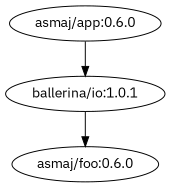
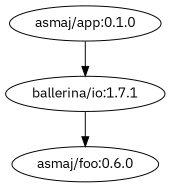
node "asmaj/app:0.6.0": label "asmaj/app:0.6.0" -> "asmaj/app:0.1.0"
node "ballerina/io:1.0.1": label "ballerina/io:1.0.1" -> "ballerina/io:1.7.1"
